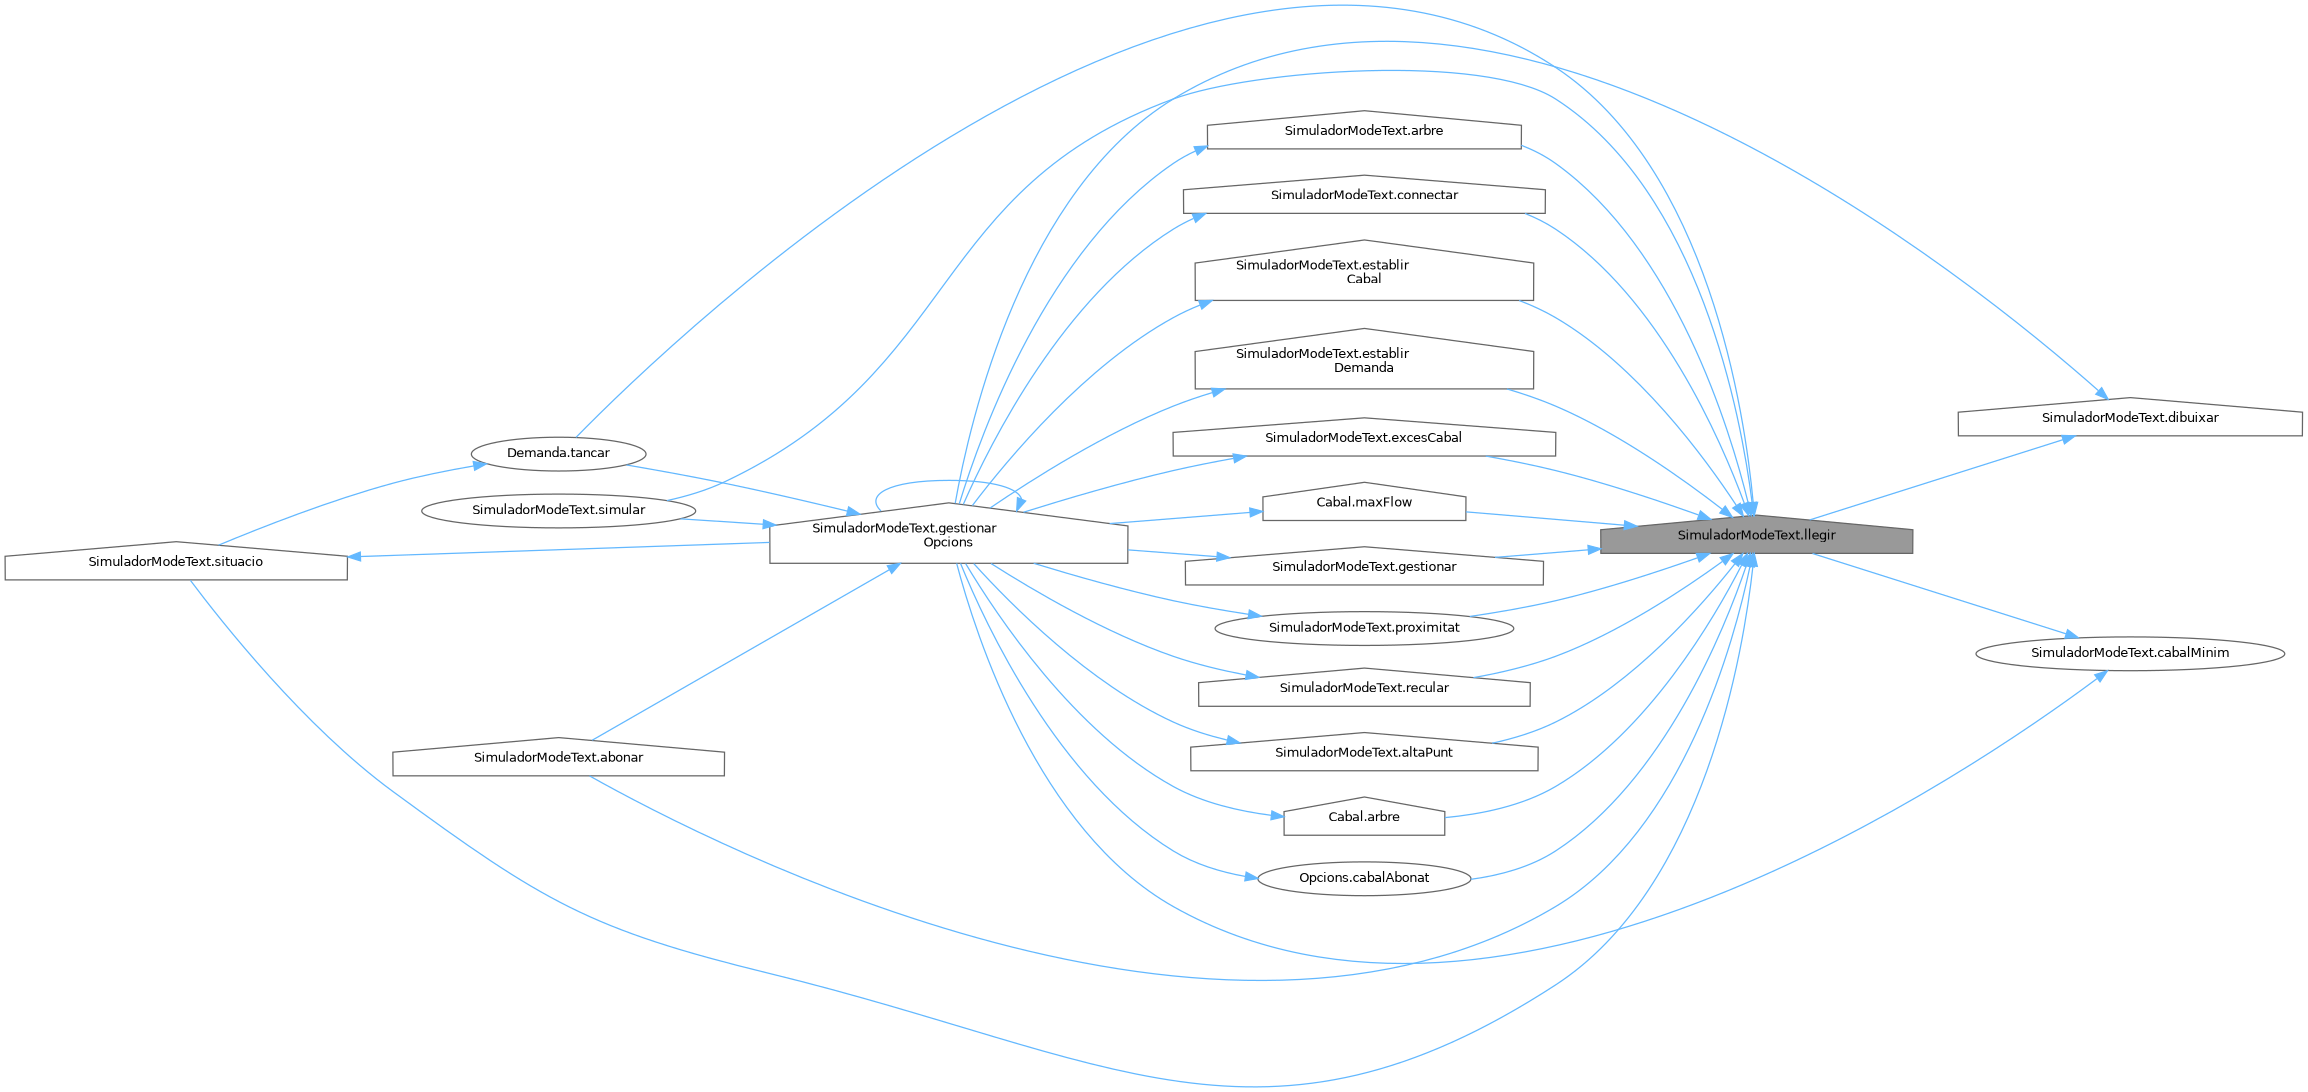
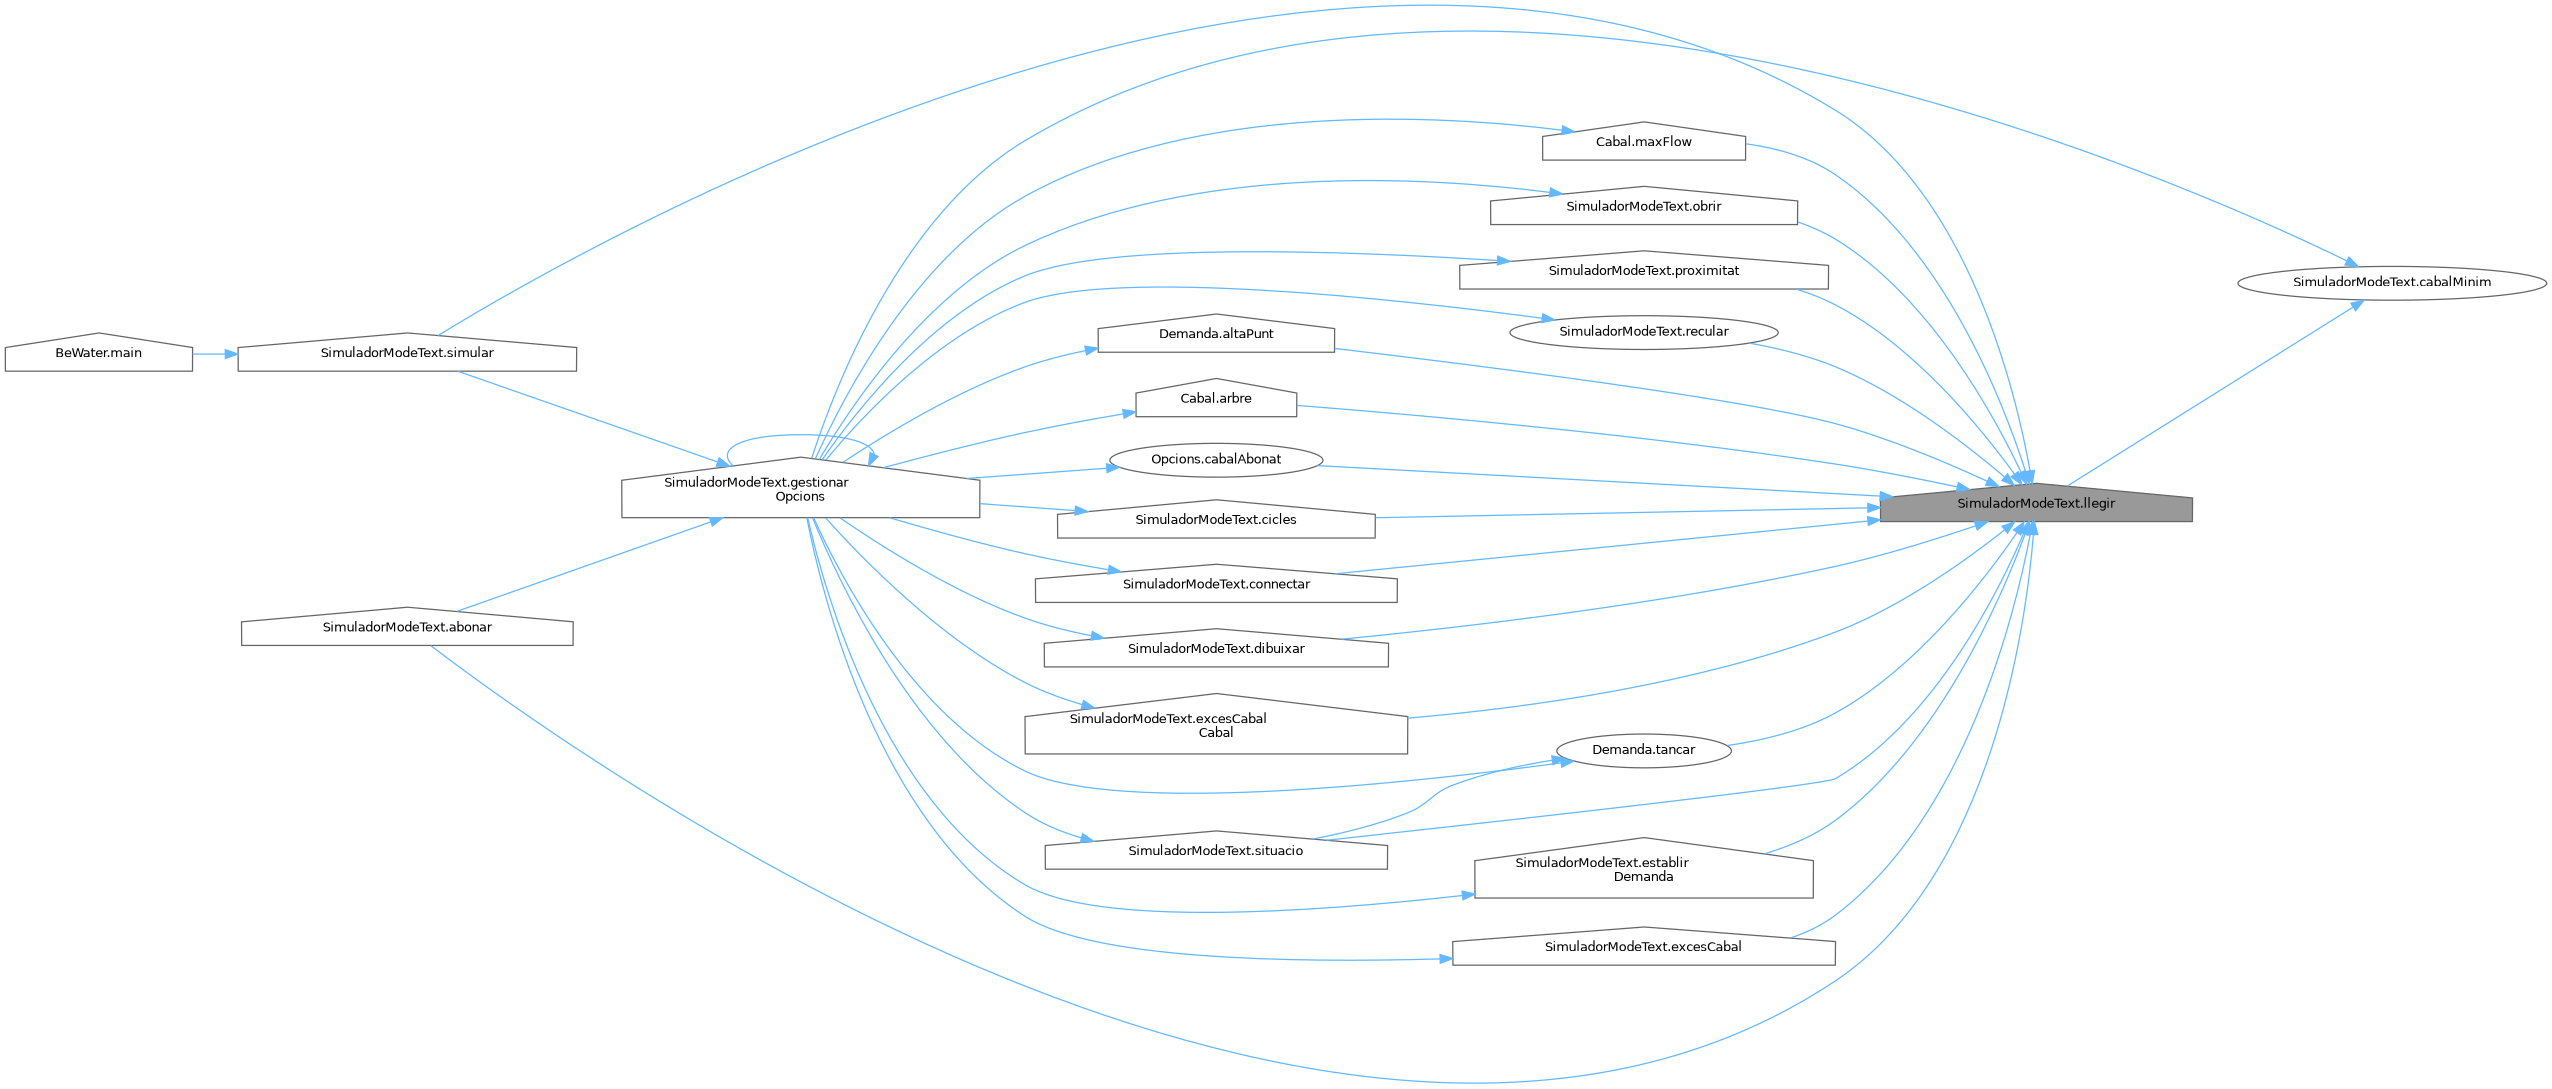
node "SimuladorModeText.arbre": label "SimuladorModeText.arbre" -> "SimuladorModeText.cicles"
node "SimuladorModeText.establir Cabal": label "SimuladorModeText.establir Cabal" -> "SimuladorModeText.excesCabal Cabal"
node "BeWater.main": added
edge "SimuladorModeText.llegir" -> "SimuladorModeText.dibuixar": reversed
edge "Demanda.tancar" -> "SimuladorModeText.gestionar Opcions": reversed
node "SimuladorModeText.simular": shape ellipse -> house
node "SimuladorModeText.gestionar": label "SimuladorModeText.gestionar" -> "SimuladorModeText.obrir"
node "SimuladorModeText.proximitat": shape ellipse -> house
node "SimuladorModeText.recular": shape house -> ellipse
node "SimuladorModeText.altaPunt": label "SimuladorModeText.altaPunt" -> "Demanda.altaPunt"
